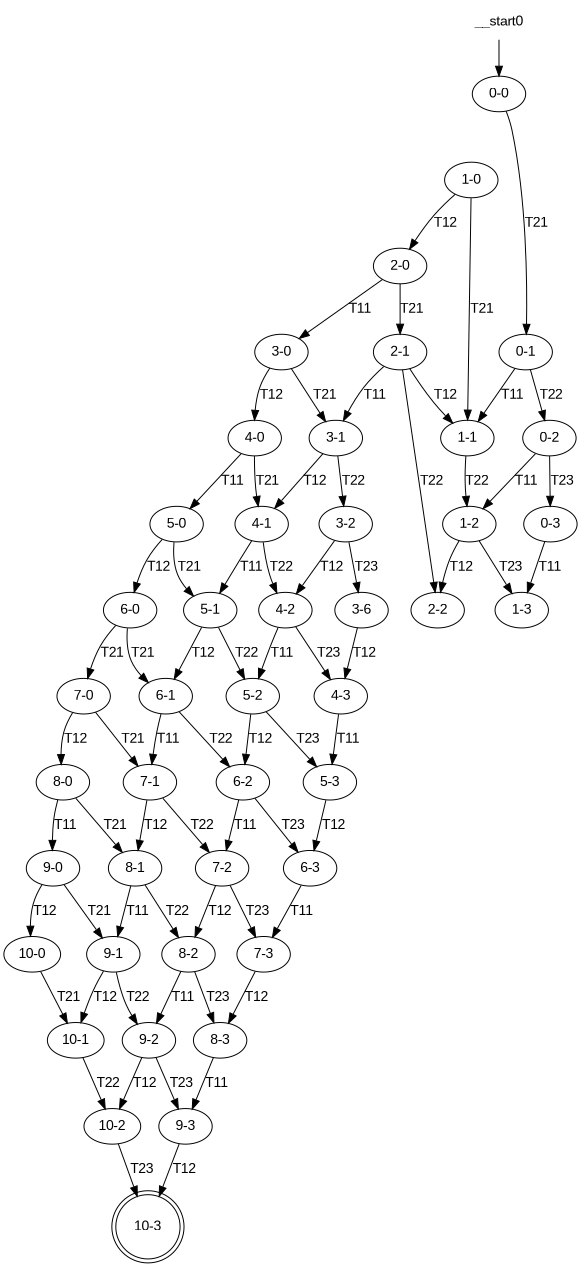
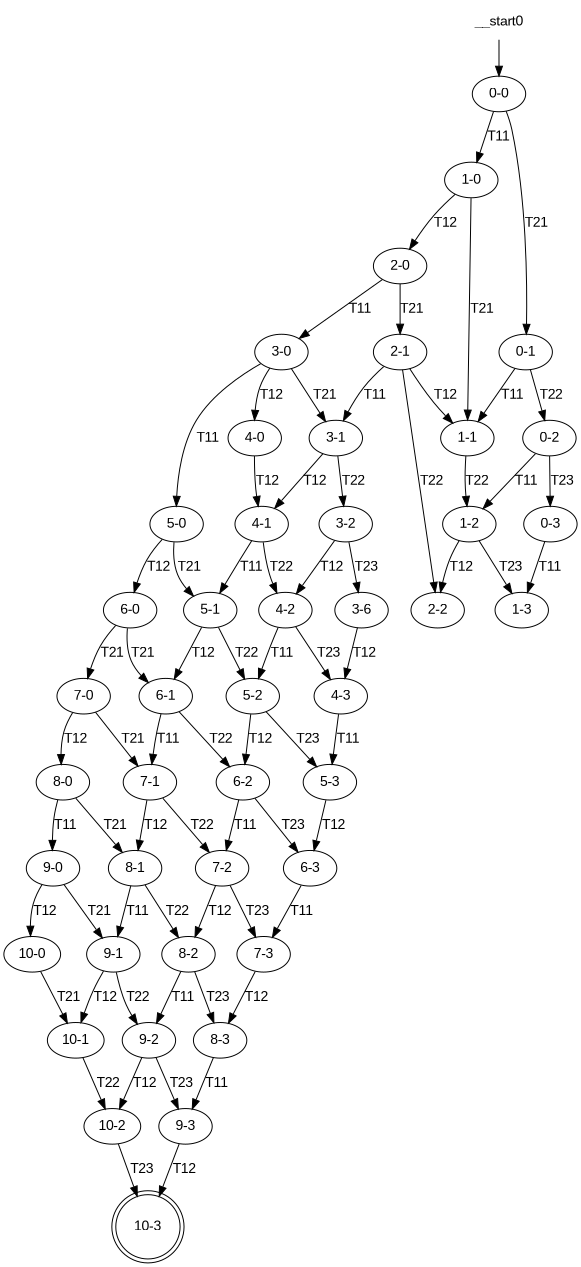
edge "0-0" -> "1-0": added, label "T11"
edge "4-0" -> "5-0": now "3-0" -> "5-0"
edge "4-0" -> "4-1": label "T21" -> "T12"
